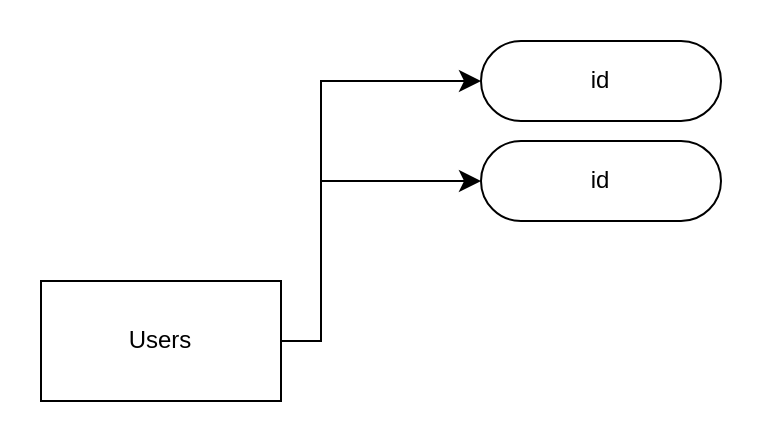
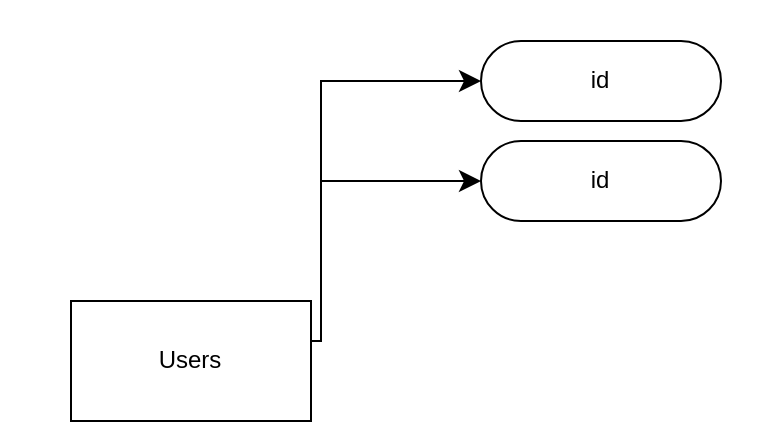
node "Users": moved (161, 341) -> (191, 361)
